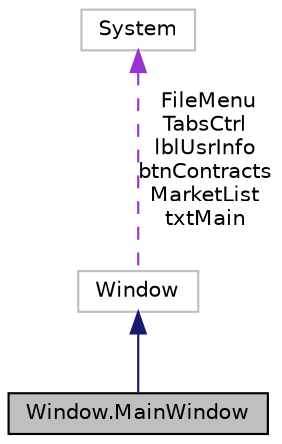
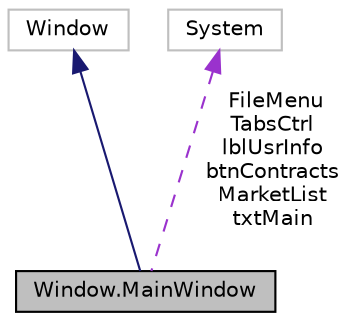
edge "Window" -> "System": now "Window.MainWindow" -> "System"
